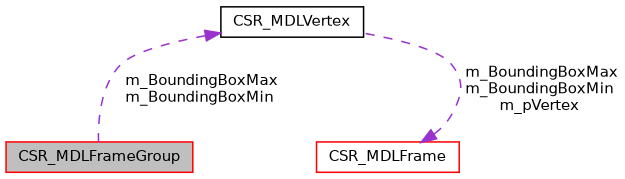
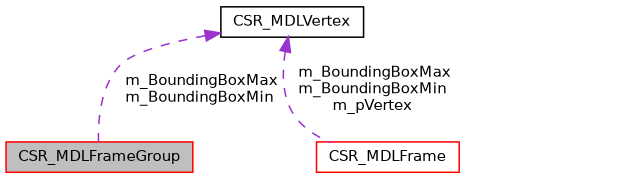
edge "CSR_MDLVertex" -> "CSR_MDLFrame": reversed
